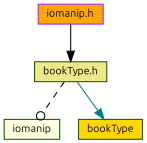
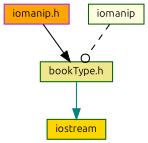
edge "bookType.h" -> "iomanip": reversed
node "bookType": label "bookType" -> "iostream"
